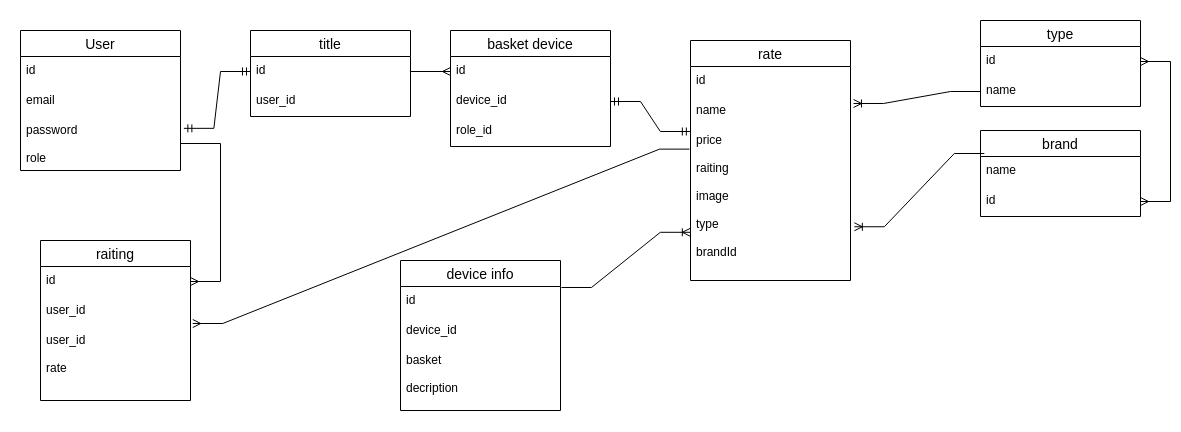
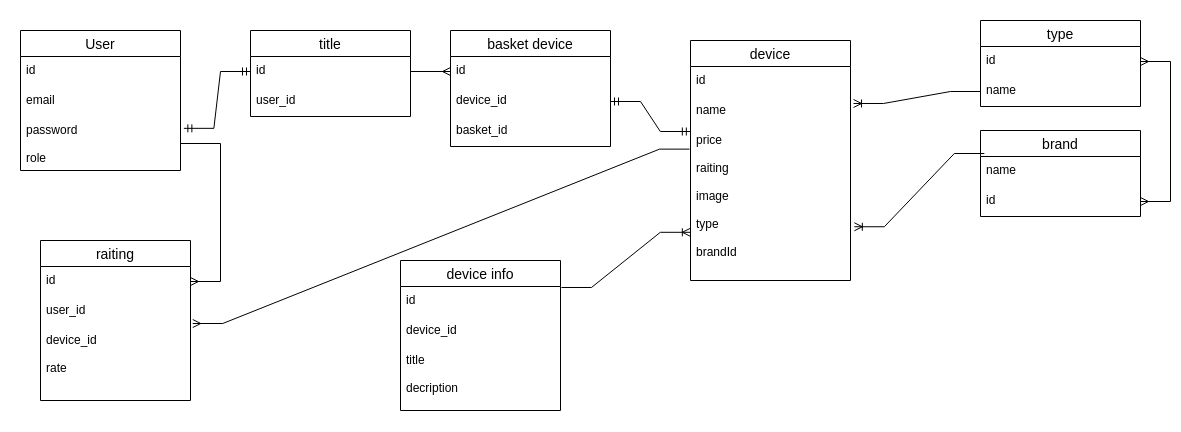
node "rate": label "rate" -> "device"
node "role_id": label "role_id" -> "basket_id"
node "user_id rate": label "user_id rate" -> "device_id rate"
node "basket decription": label "basket decription" -> "title decription"
